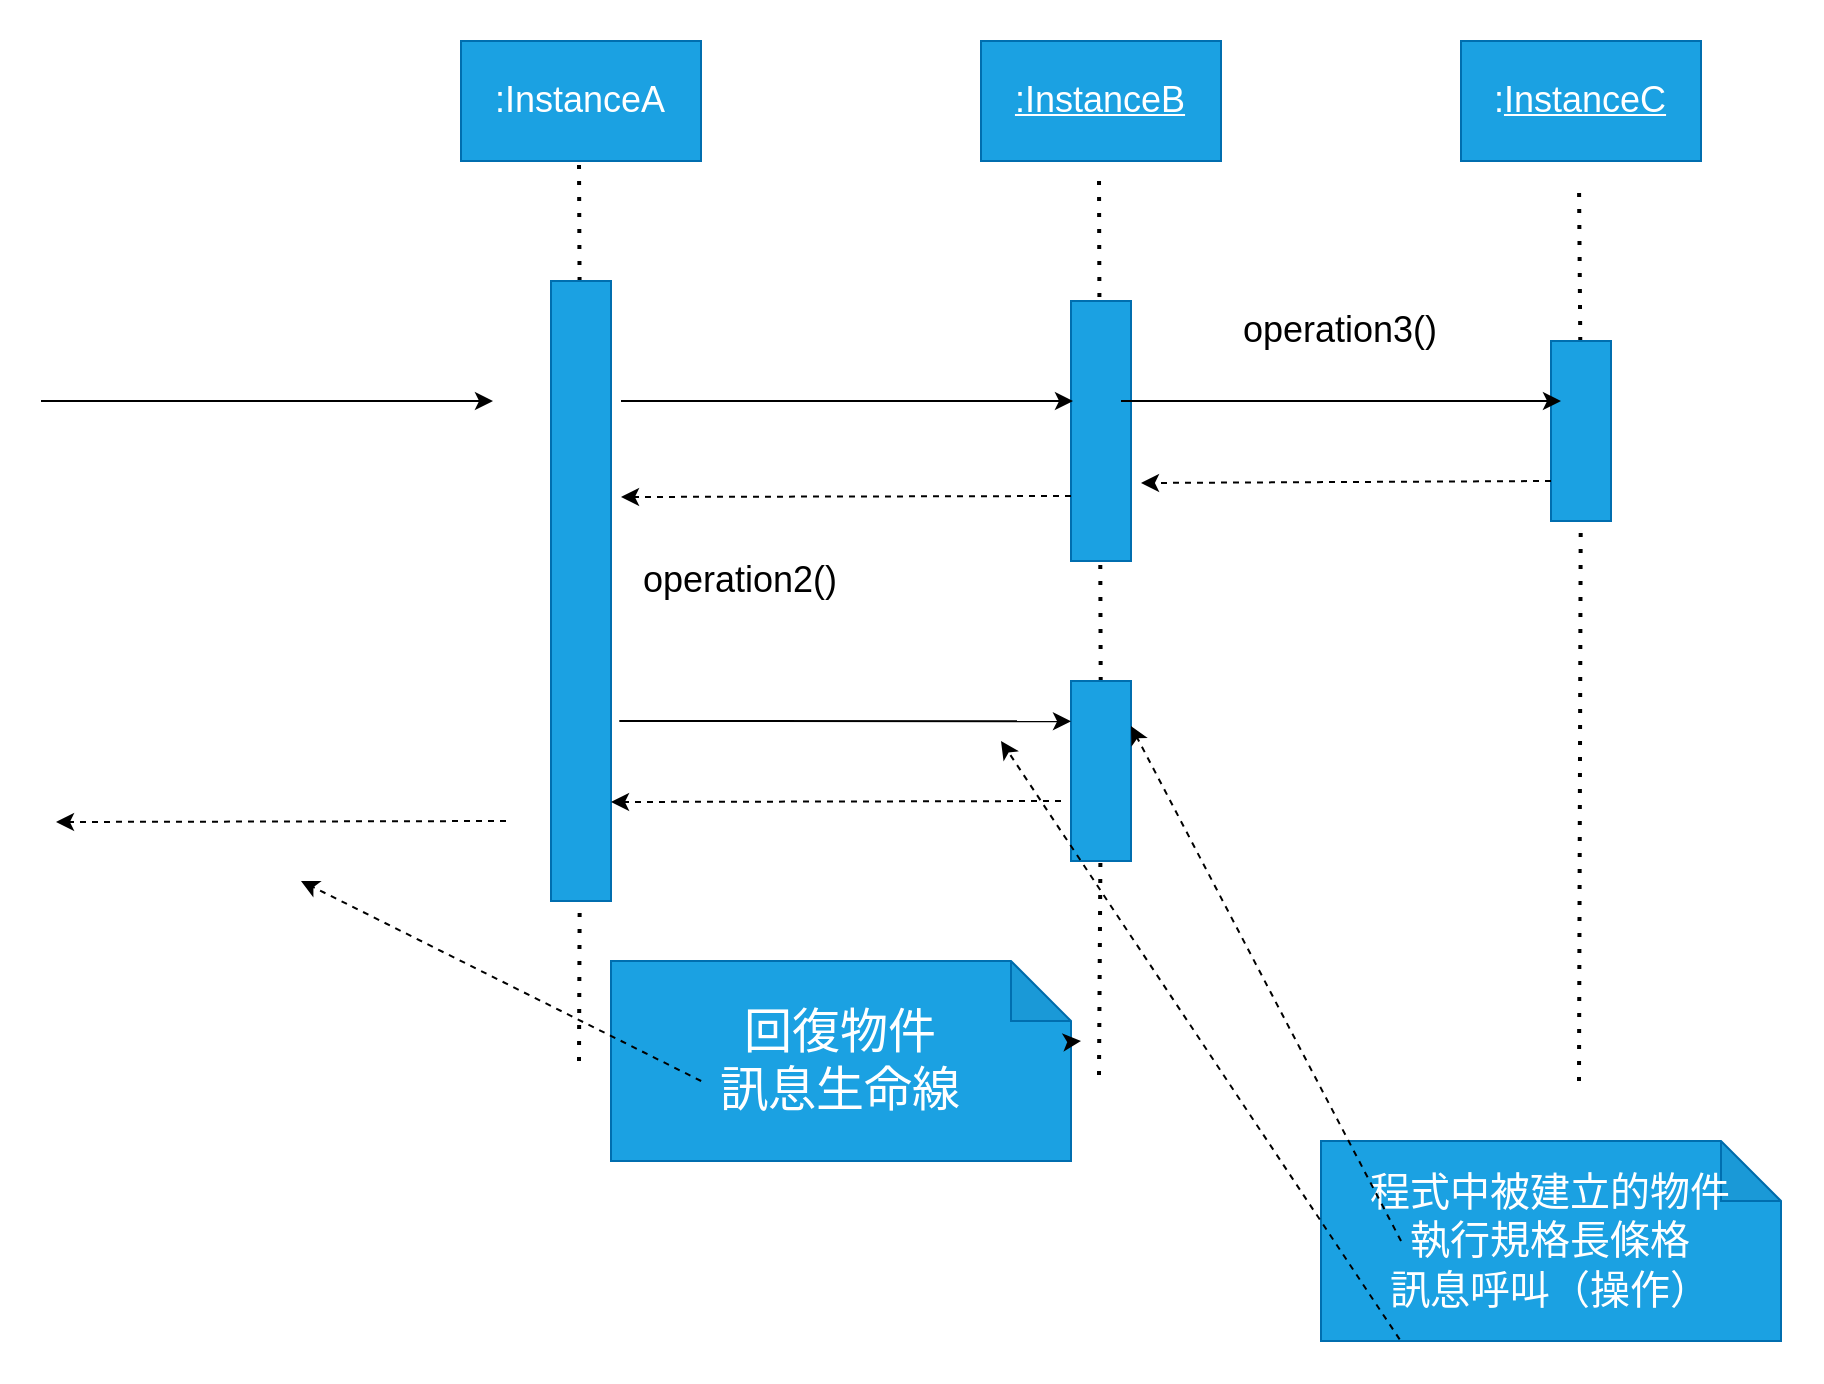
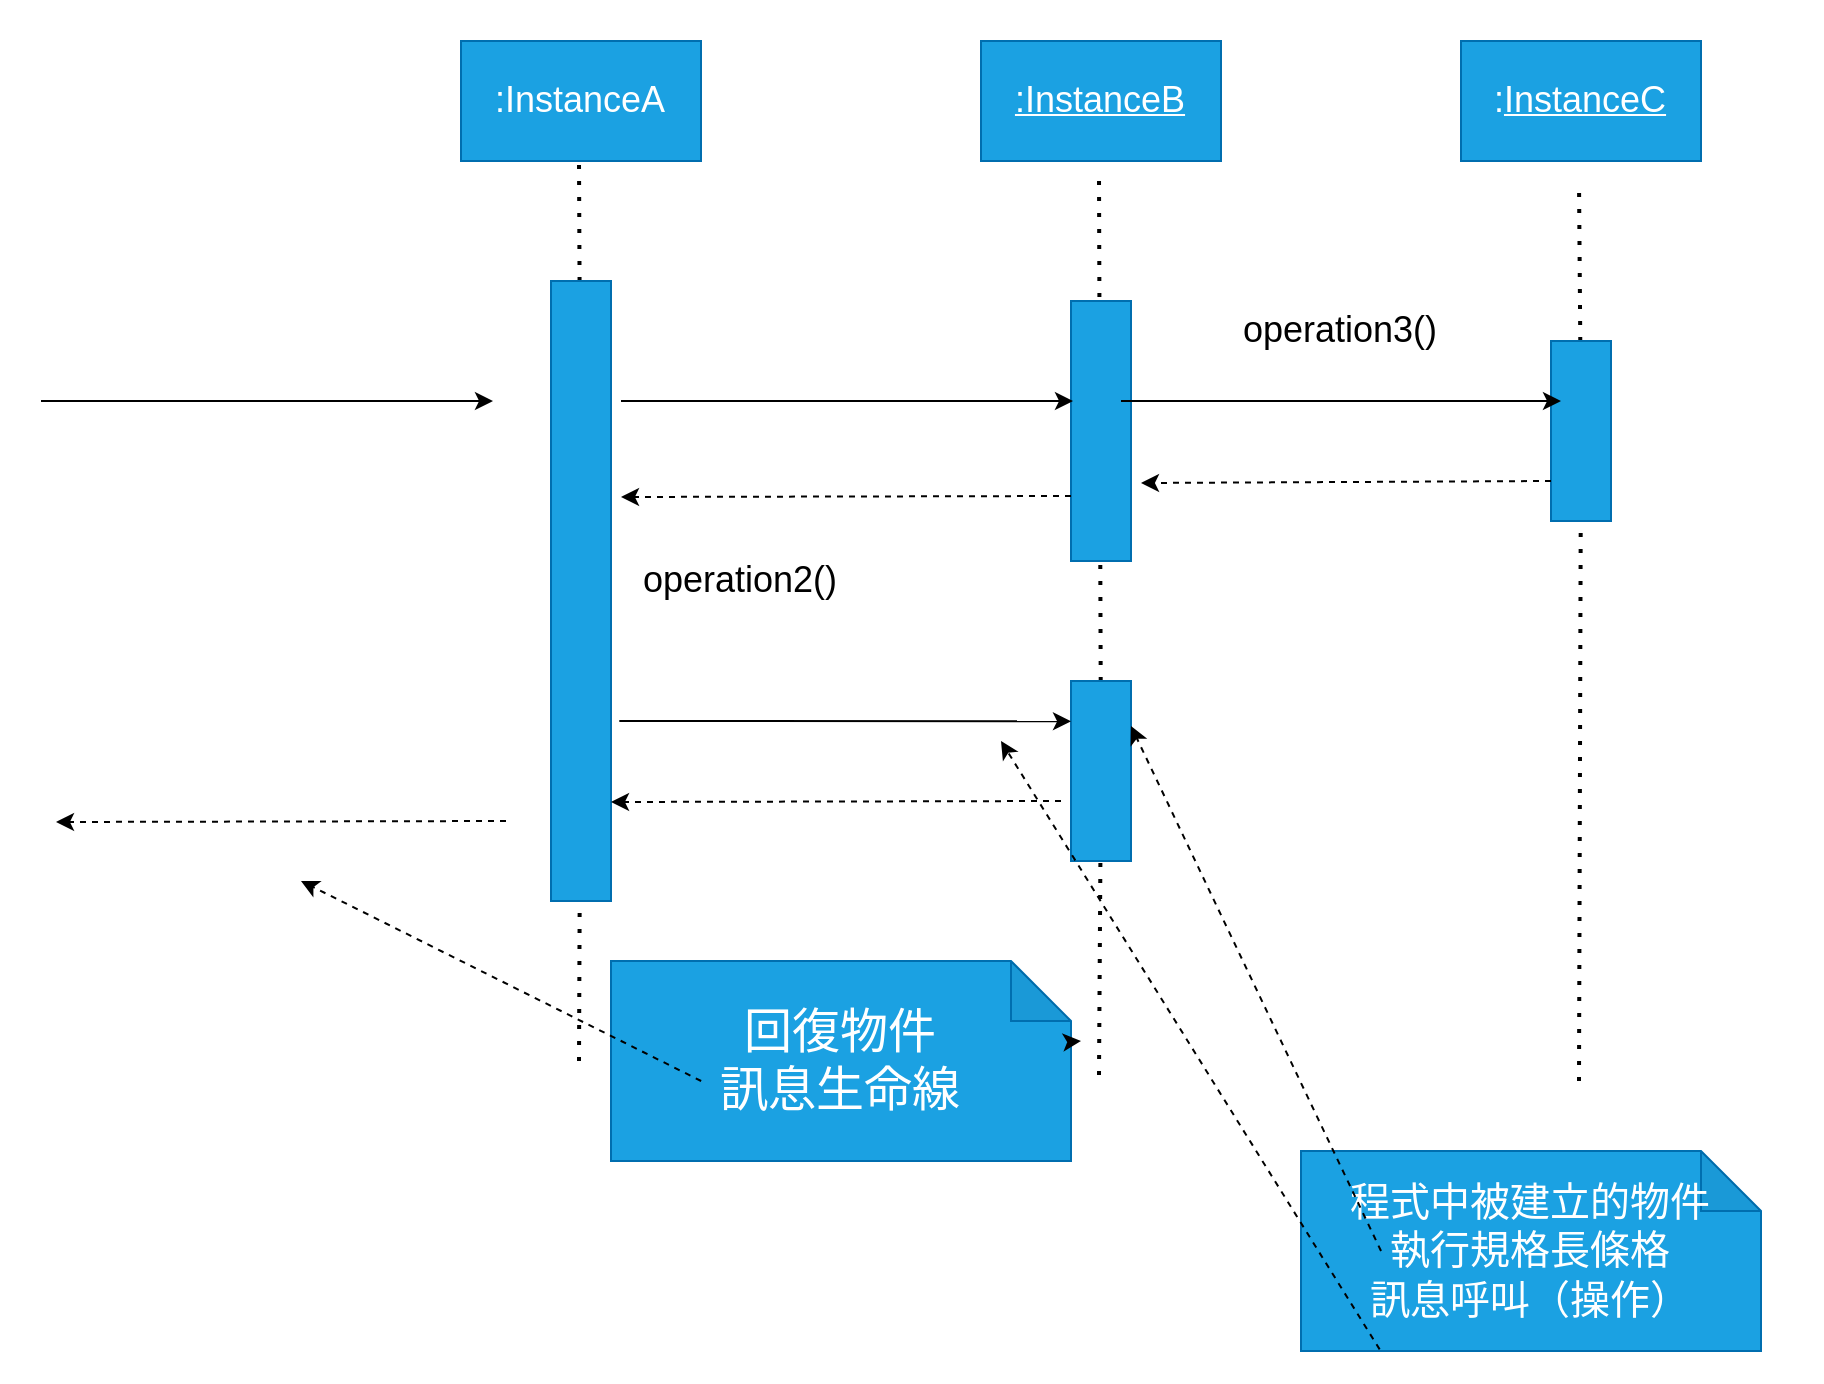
node "程式中被建立的物件 執行規格長條格 訊息呼叫（操作）": moved (1551, 1241) -> (1531, 1251)
